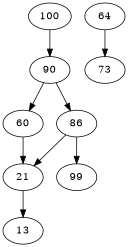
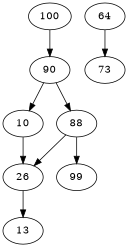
node "60": label "60" -> "10"
node "86": label "86" -> "88"
node "21": label "21" -> "26"
